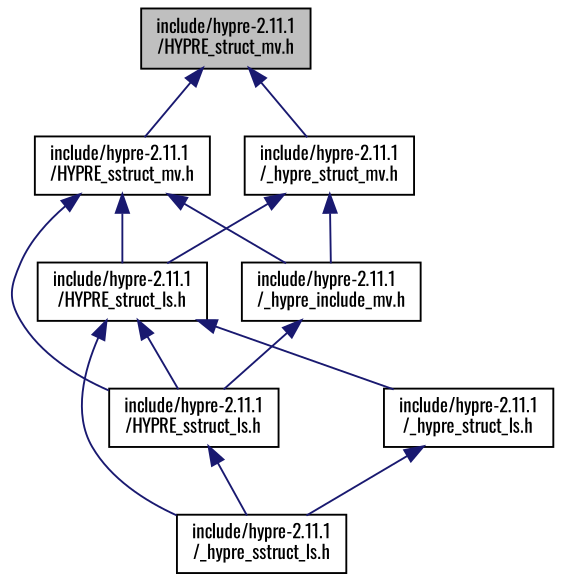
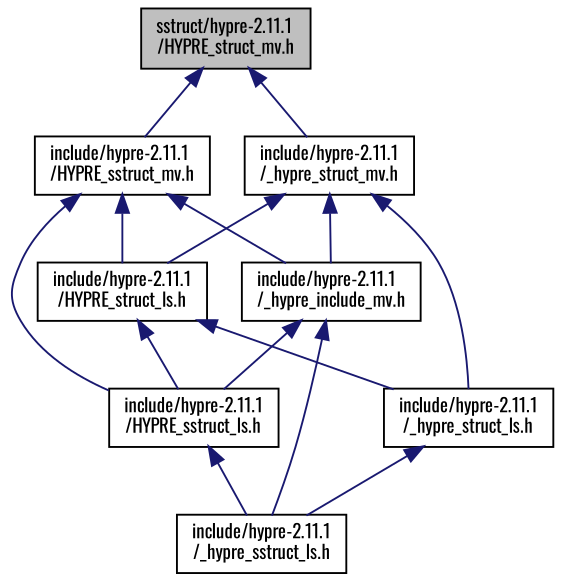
node "include/hypre-2.11.1 /HYPRE_struct_mv.h": label "include/hypre-2.11.1 /HYPRE_struct_mv.h" -> "sstruct/hypre-2.11.1 /HYPRE_struct_mv.h"
edge "include/hypre-2.11.1 /_hypre_struct_ls.h" -> "include/hypre-2.11.1 /_hypre_struct_mv.h": added
edge "include/hypre-2.11.1 /_hypre_sstruct_ls.h" -> "include/hypre-2.11.1 /HYPRE_struct_ls.h": now "include/hypre-2.11.1 /_hypre_sstruct_ls.h" -> "include/hypre-2.11.1 /_hypre_include_mv.h"
